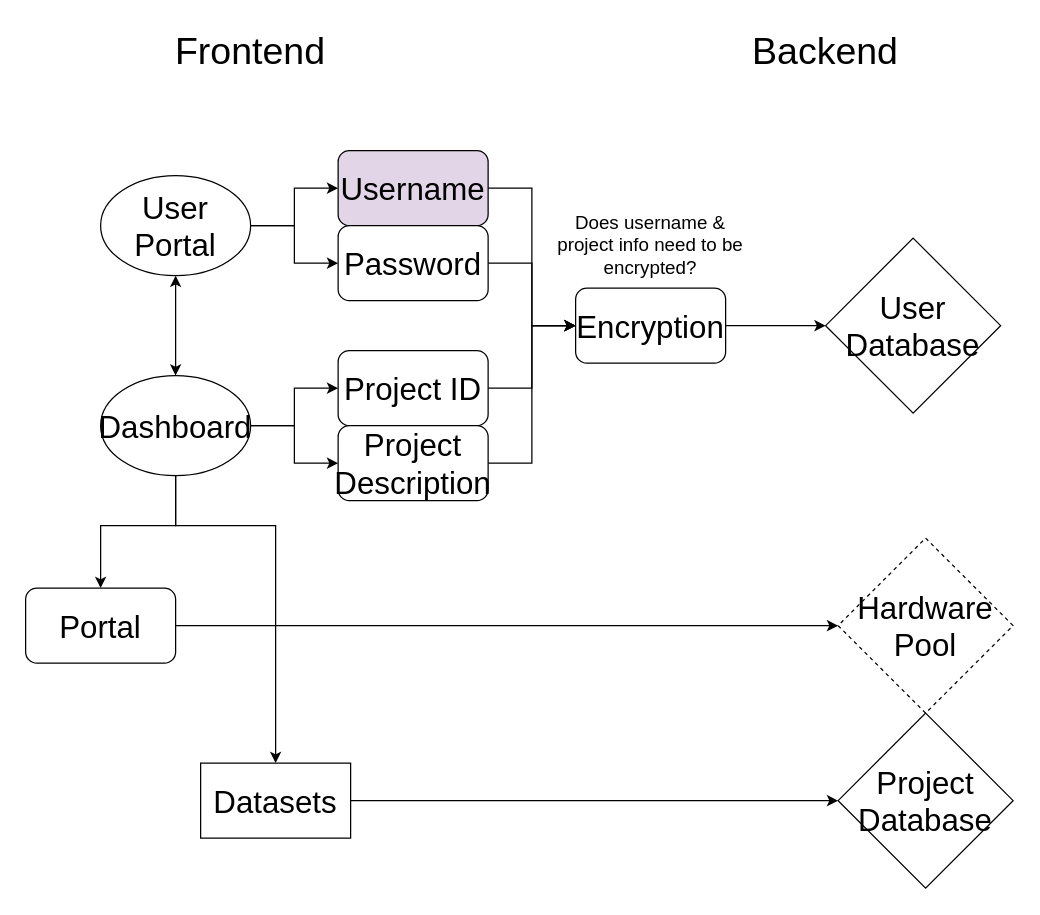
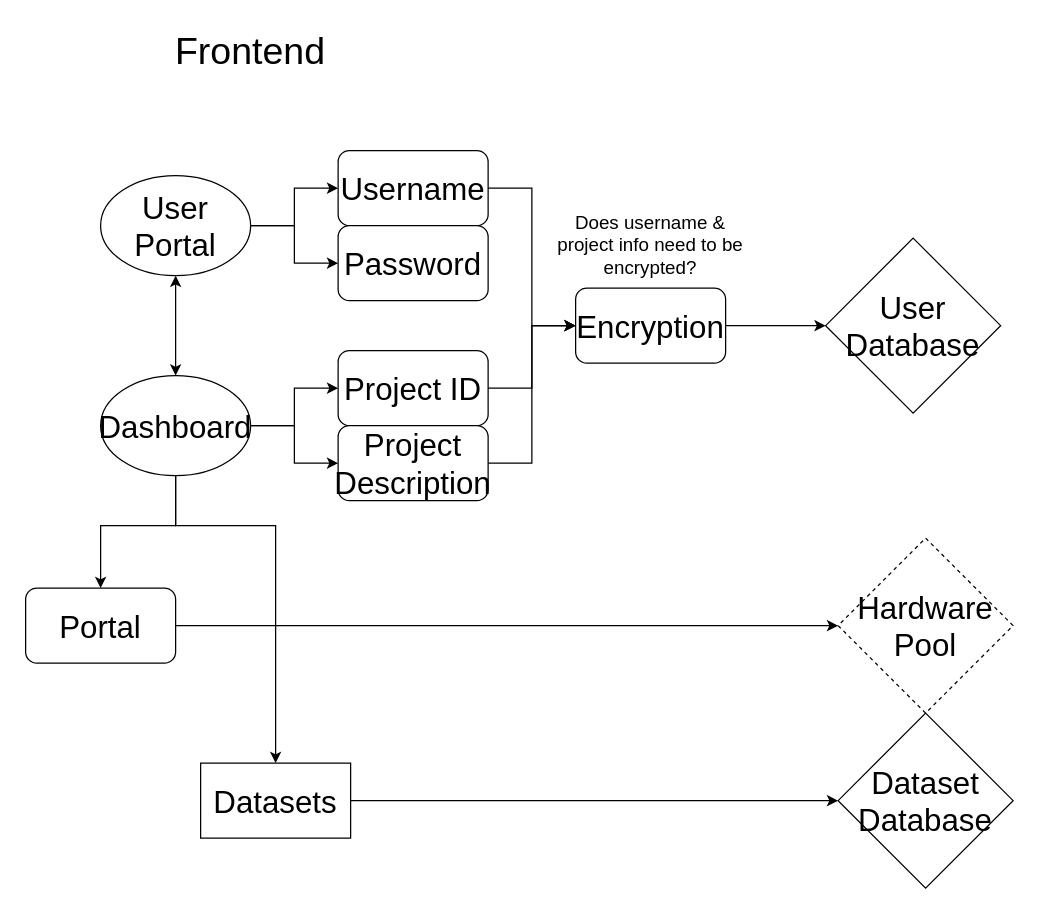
node "Backend": removed
node "Username": fillcolor #e1d5e7 -> #ffffff
edge "Password" -> "Encryption": removed
node "Project Database": label "Project Database" -> "Dataset Database"
